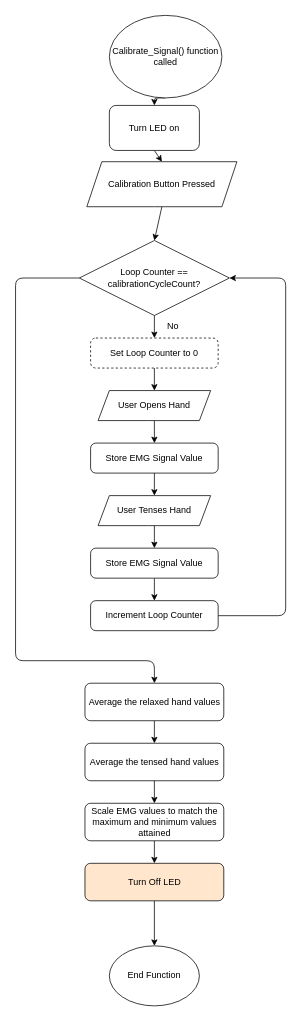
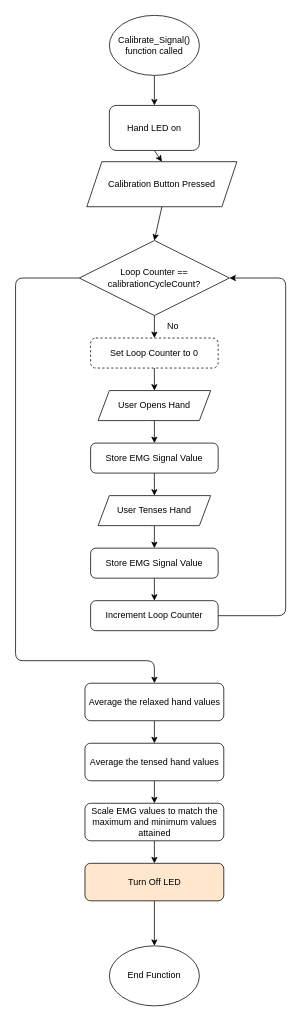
node "Calibrate_Signal() function called": size 113x83 -> 90x60
node "Turn LED on": label "Turn LED on" -> "Hand LED on"
